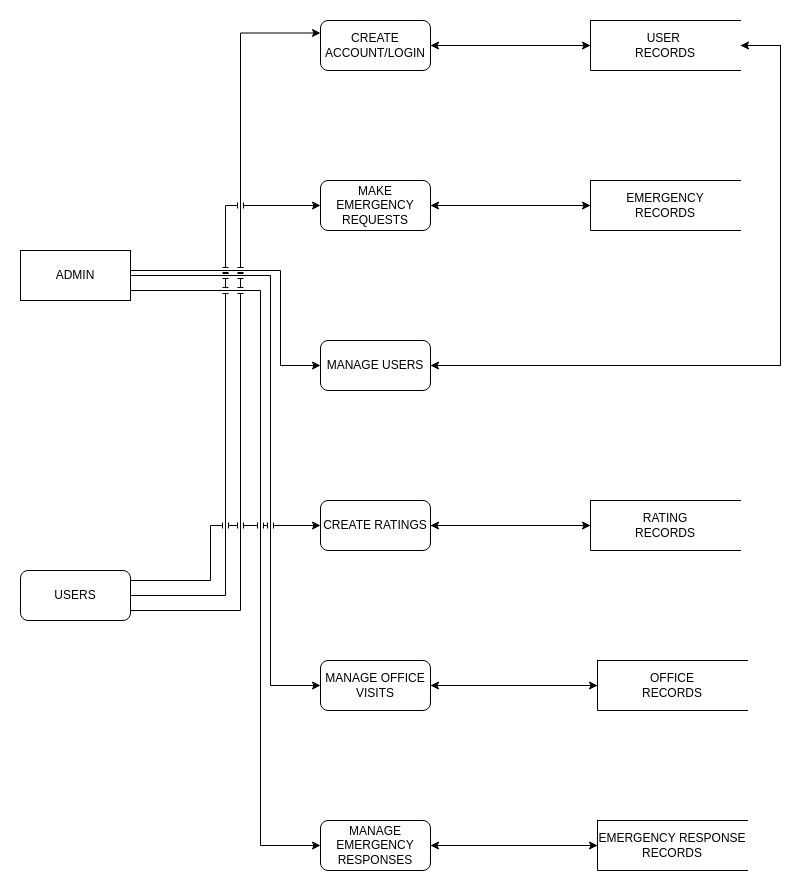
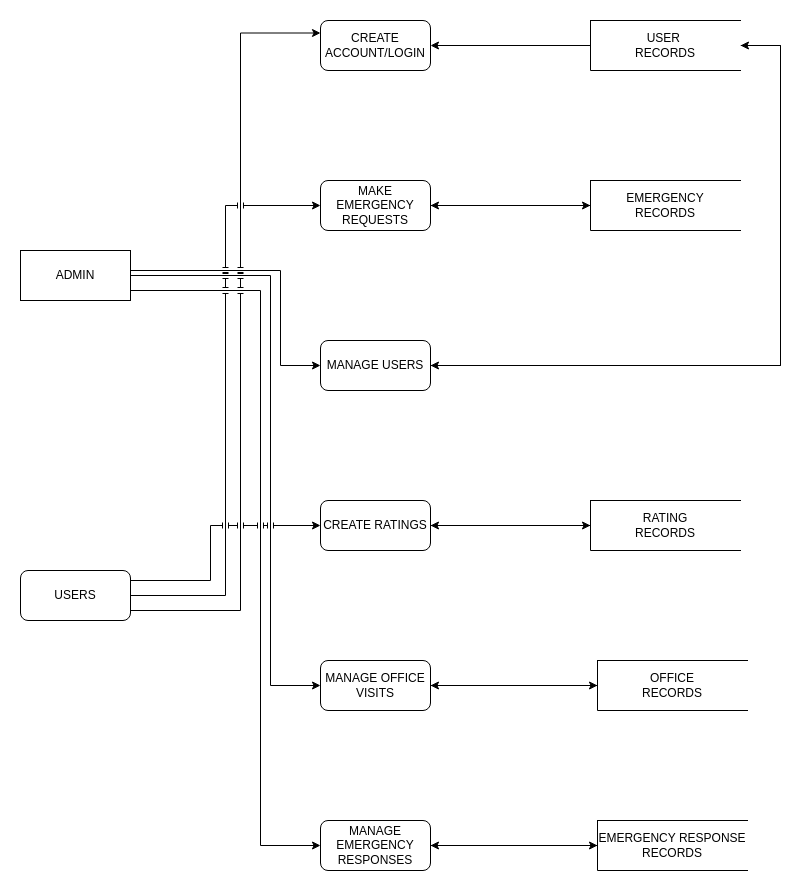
edge "CREATE ACCOUNT/LOGIN" -> "USER RECORDS": removed
